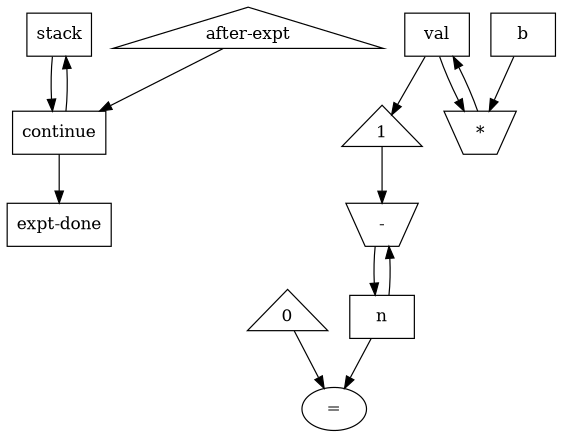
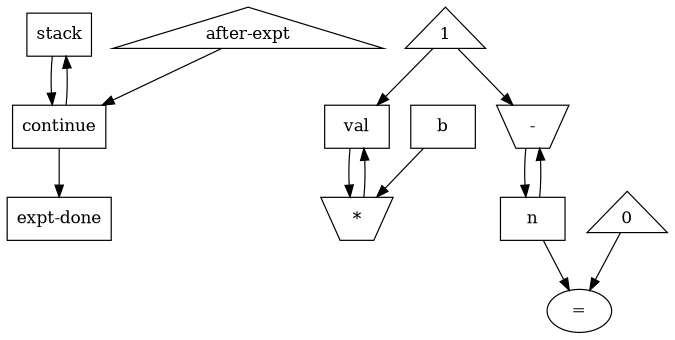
edge "val" -> "1": reversed
